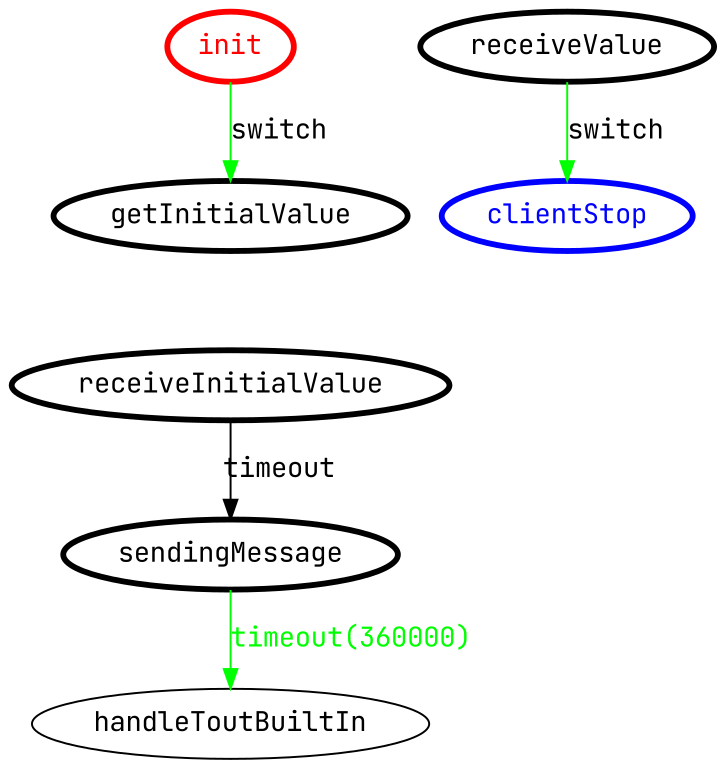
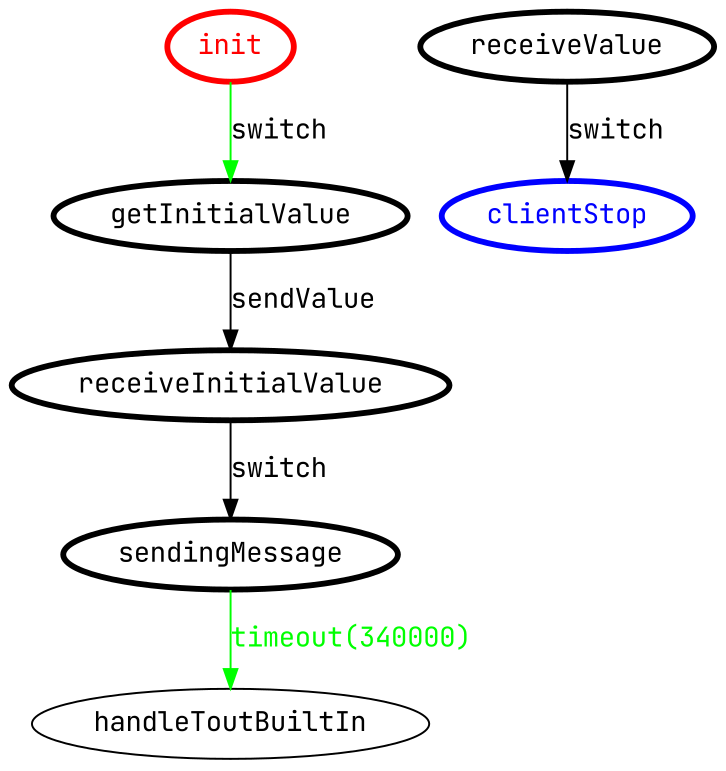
edge "receiveValue" -> "clientStop": color green -> black
edge "getInitialValue" -> "receiveInitialValue": added, label "sendValue"
edge "receiveInitialValue" -> "sendingMessage": label "timeout" -> "switch"
edge "sendingMessage" -> "handleToutBuiltIn": label "timeout(360000)" -> "timeout(340000)"
